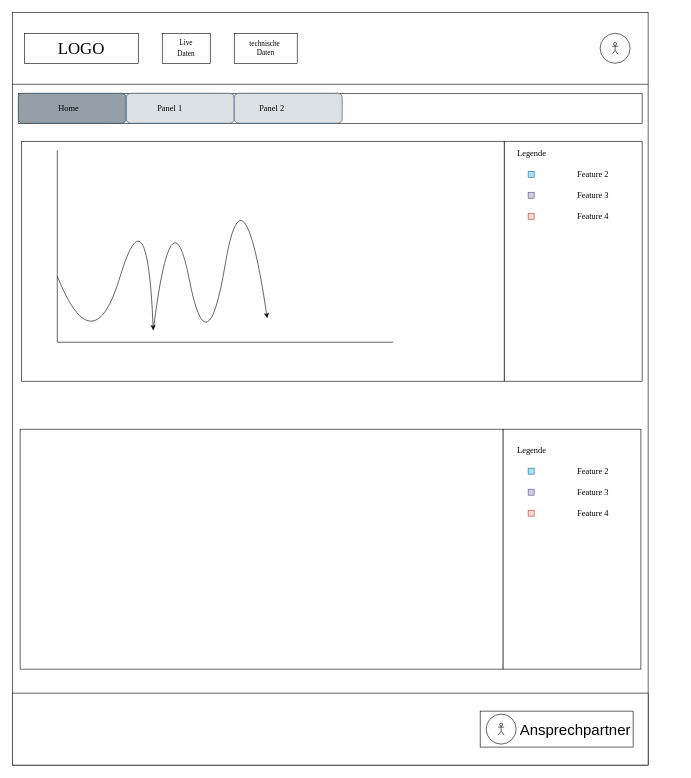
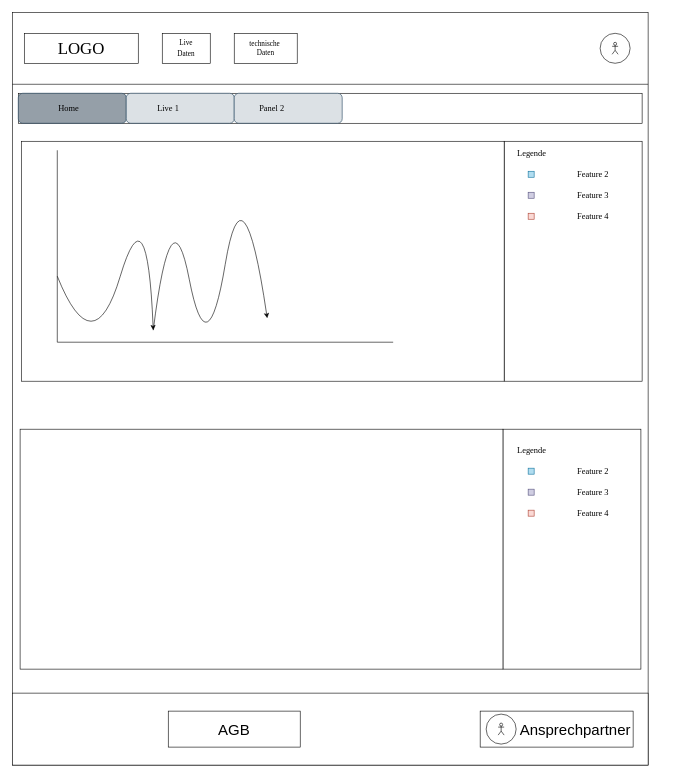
node "Panel 1": label "Panel 1" -> "Live 1"
node "AGB": added
